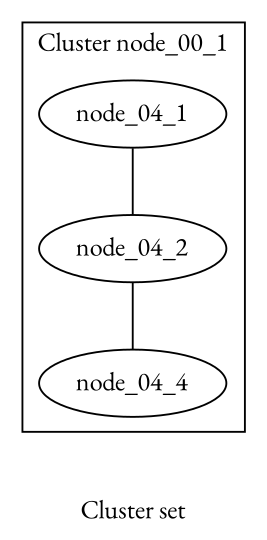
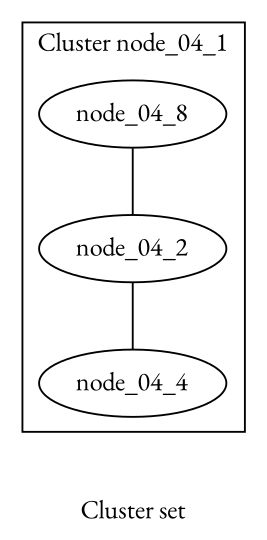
cluster "Cluster node_00_1": label "Cluster node_00_1" -> "Cluster node_04_1"
node "node_04_1": label "node_04_1" -> "node_04_8"
